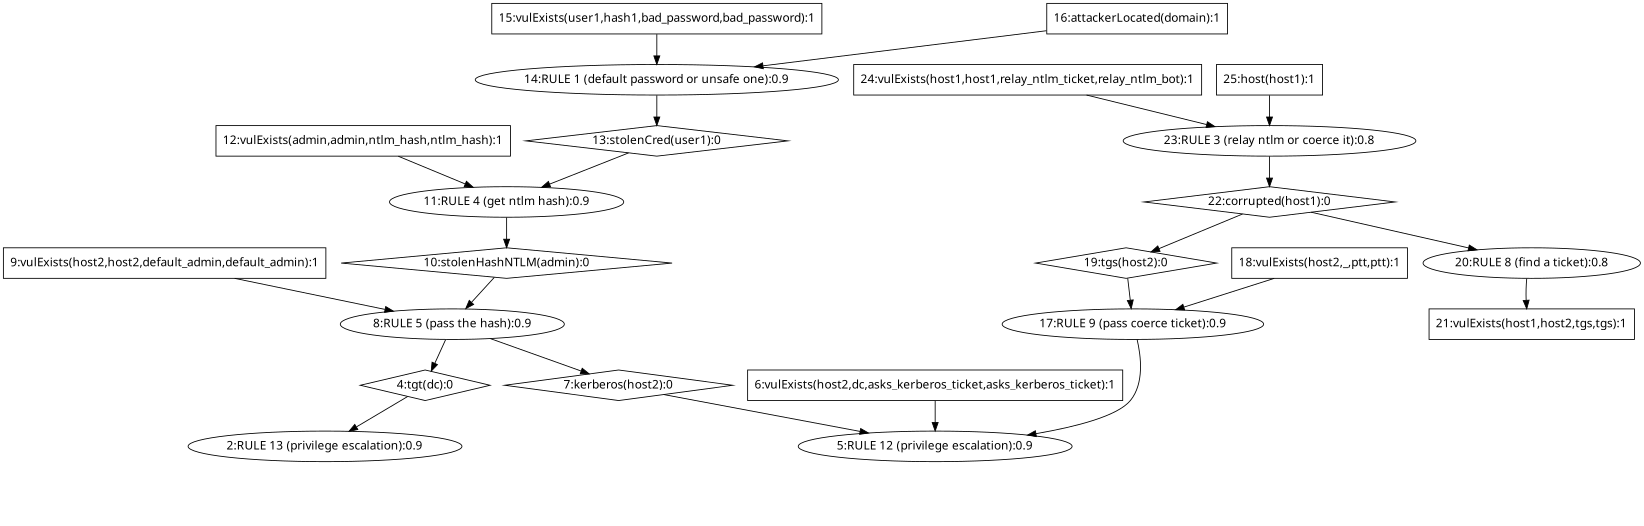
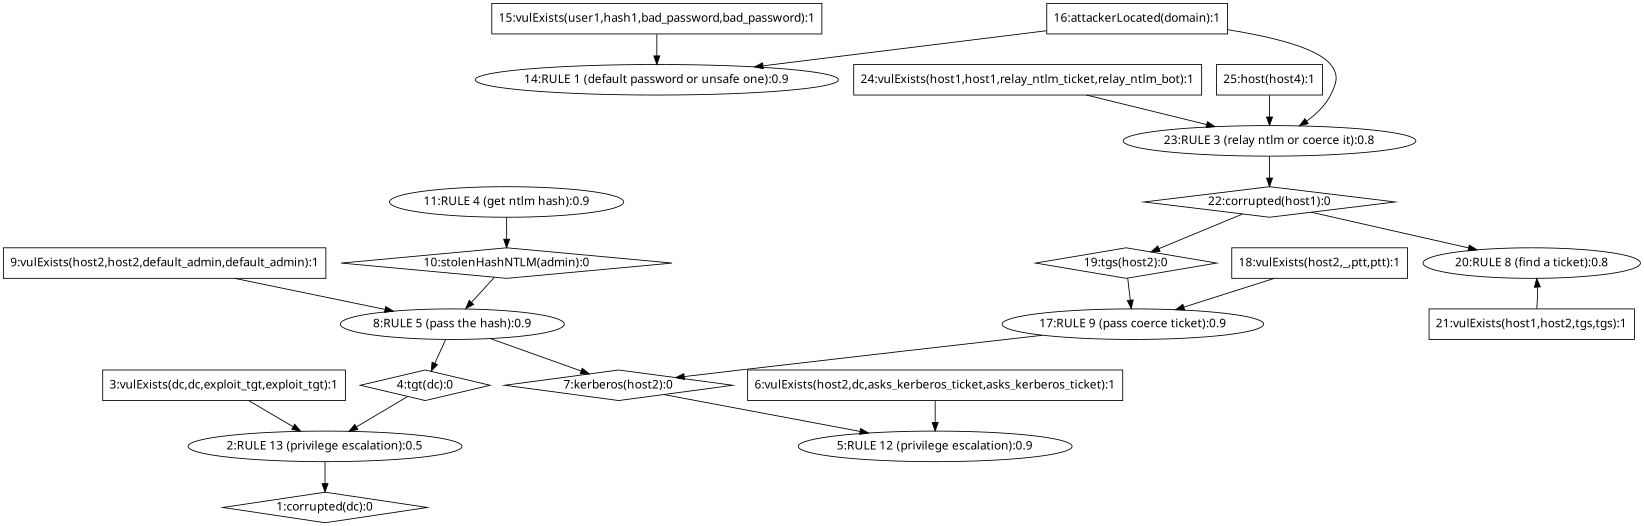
edge "16:attackerLocated(domain):1" -> "23:RULE 3 (relay ntlm or coerce it):0.8": added
node "25:host(host1):1": label "25:host(host1):1" -> "25:host(host4):1"
node "12:vulExists(admin,admin,ntlm_hash,ntlm_hash):1": removed
node "13:stolenCred(user1):0": removed
edge "20:RULE 8 (find a ticket):0.8" -> "21:vulExists(host1,host2,tgs,tgs):1": reversed
node "3:vulExists(dc,dc,exploit_tgt,exploit_tgt):1": added
edge "17:RULE 9 (pass coerce ticket):0.9" -> "5:RULE 12 (privilege escalation):0.9": now "17:RULE 9 (pass coerce ticket):0.9" -> "7:kerberos(host2):0"
node "2:RULE 13 (privilege escalation):0.9": label "2:RULE 13 (privilege escalation):0.9" -> "2:RULE 13 (privilege escalation):0.5"
node "1:corrupted(dc):0": added
